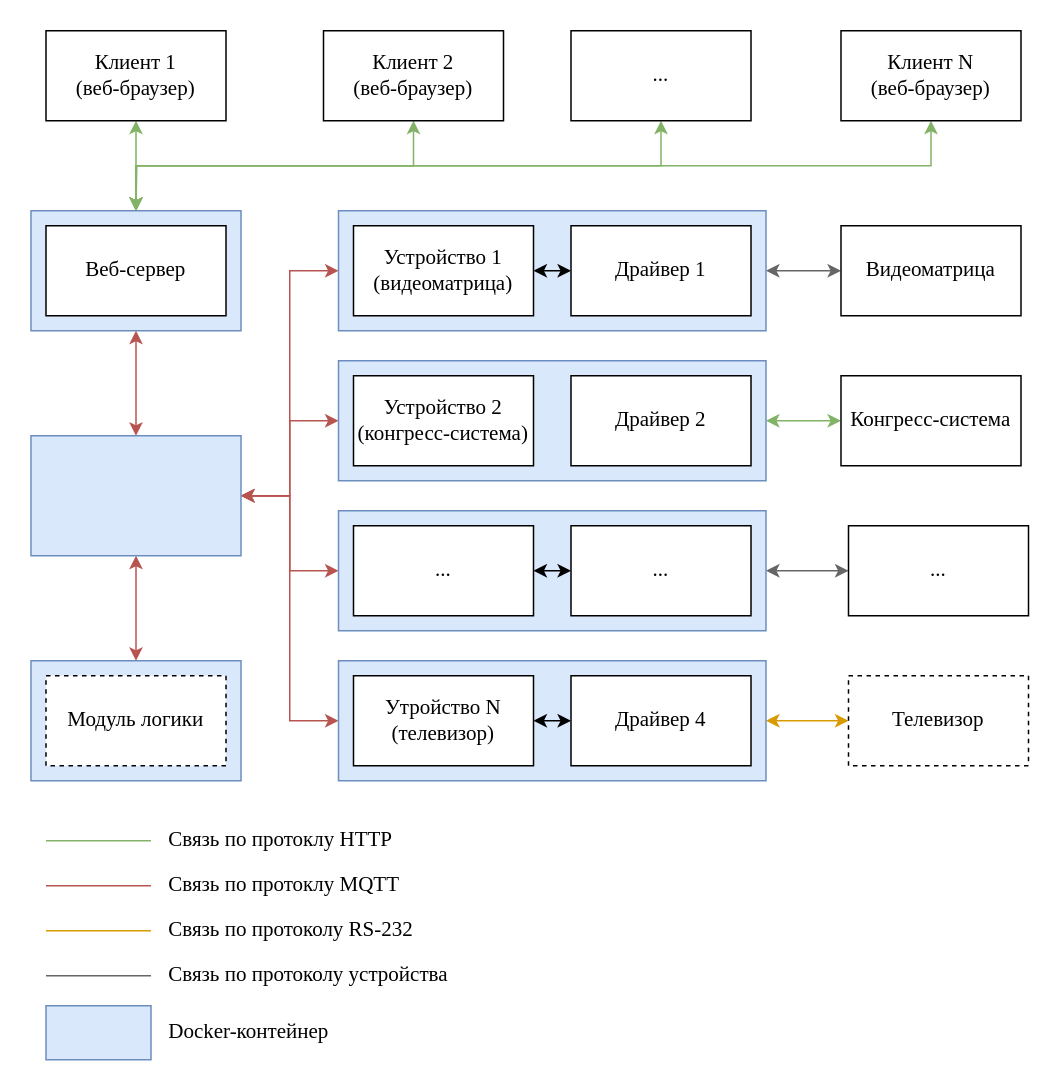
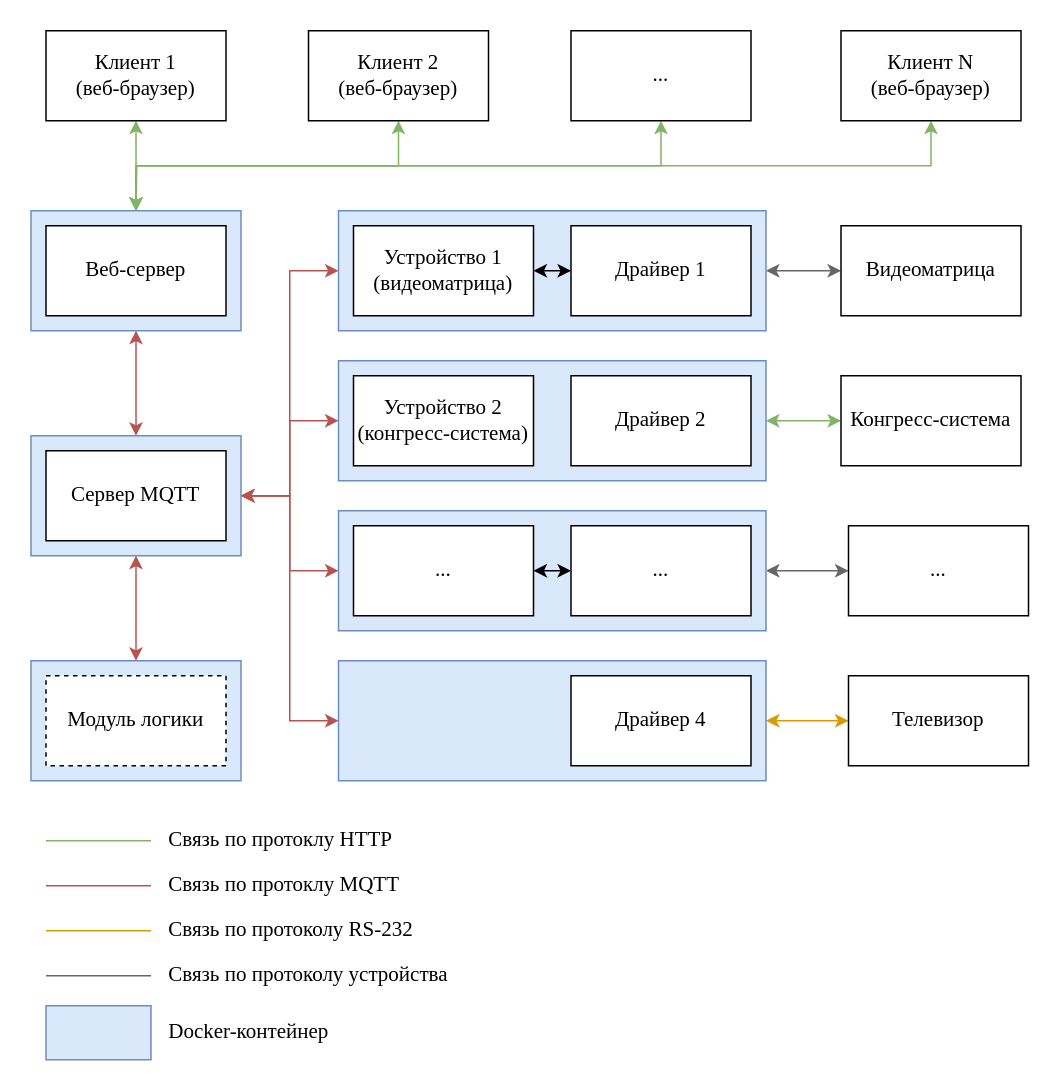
node "Клиент 2 (веб-браузер)": moved (413, 76) -> (398, 76)
node "Сервер MQTT": added
node "Утройство N (телевизор)": removed
edge "Утройство N (телевизор)" -- "Драйвер 4": removed
node "Телевизор": style dashed -> solid
